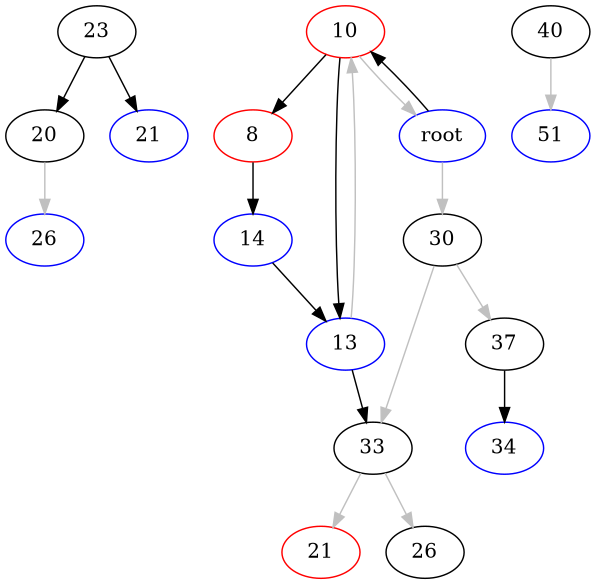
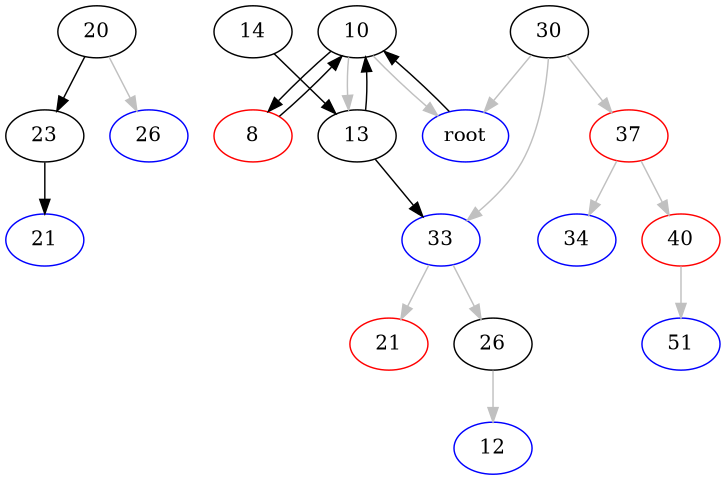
node "10": color red -> black
node "40": color black -> red
edge "23" -> "20": reversed
edge "8" -> "14": now "8" -> "10"
edge "10" -> "13": color black -> grey
edge "root" -> "30": reversed
edge "37" -> "40": added
edge "13" -> "10": color grey -> black
node "14": color blue -> black
node "13": color blue -> black
node "37": color black -> red
edge "37" -> "34": color black -> grey
node "33": color black -> blue
node "12": added
